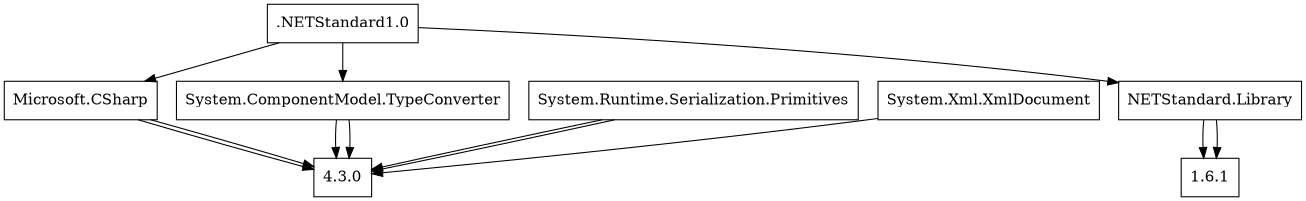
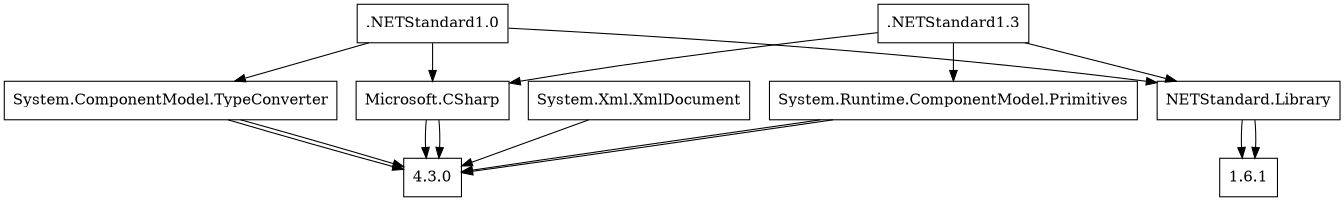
node ".NETStandard1.3": added
node "System.Runtime.Serialization.Primitives": label "System.Runtime.Serialization.Primitives" -> "System.Runtime.ComponentModel.Primitives"
